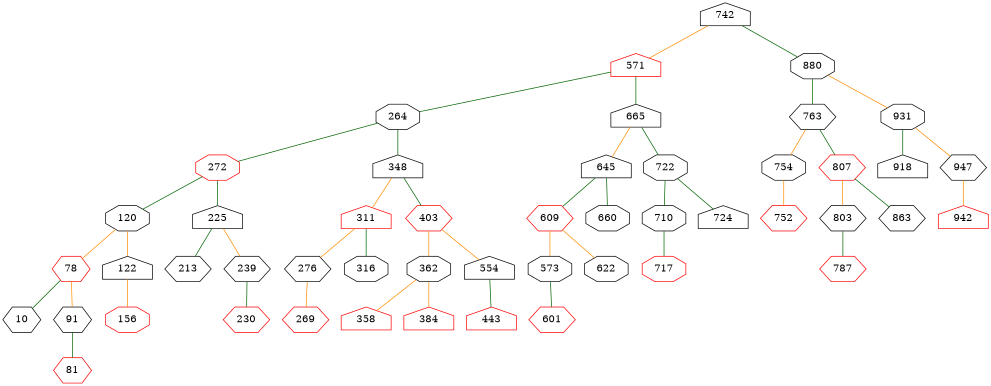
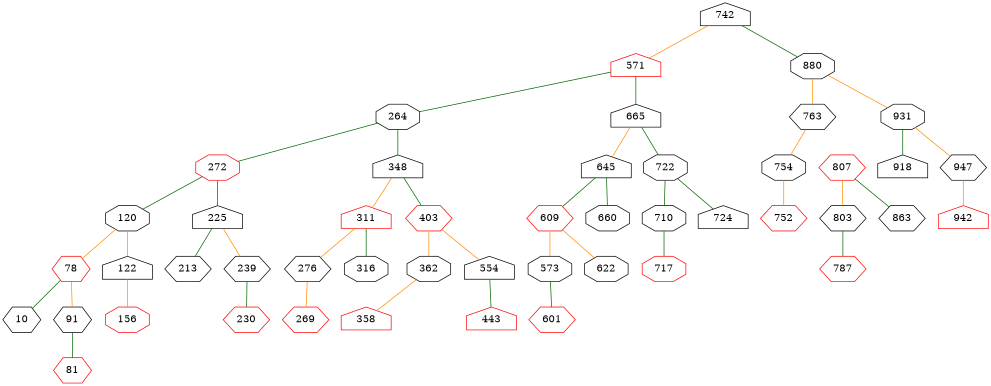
edge "880" -- "763": color darkgreen -> darkorange
edge "763" -- "807": removed
node "384": removed
